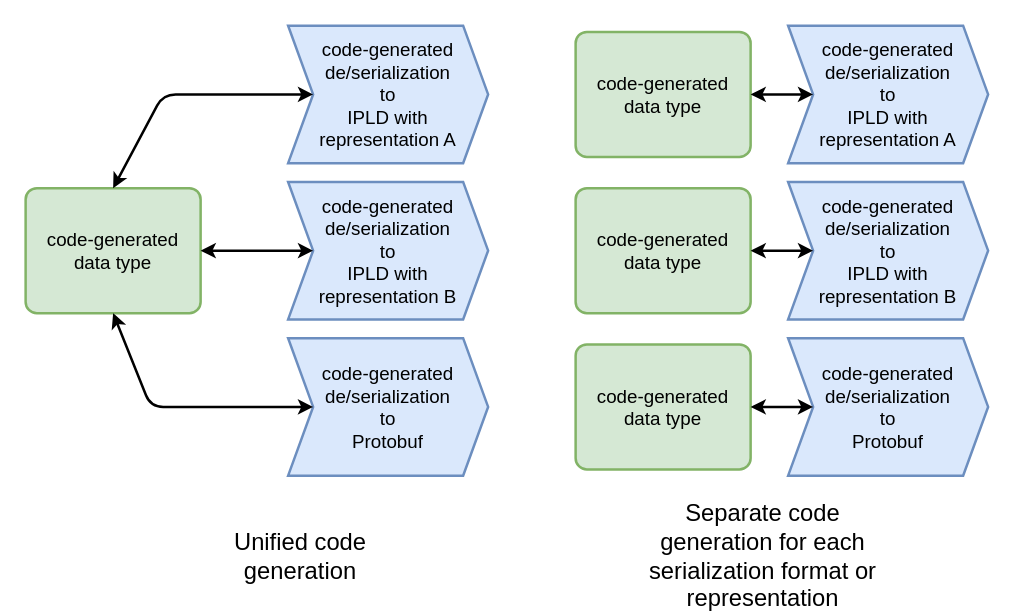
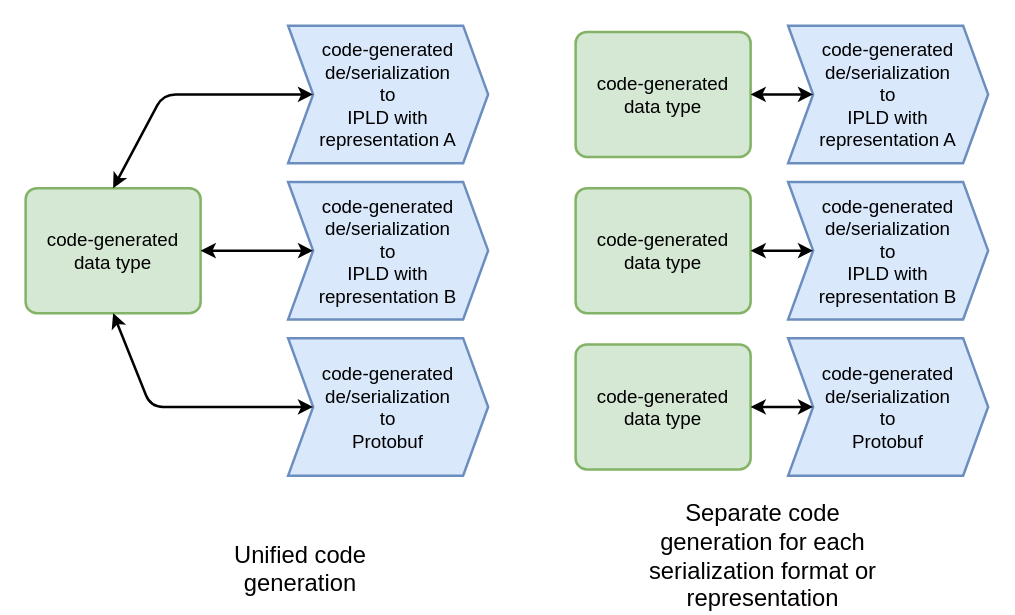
node "Unified code generation": moved (301, 557) -> (301, 569)
